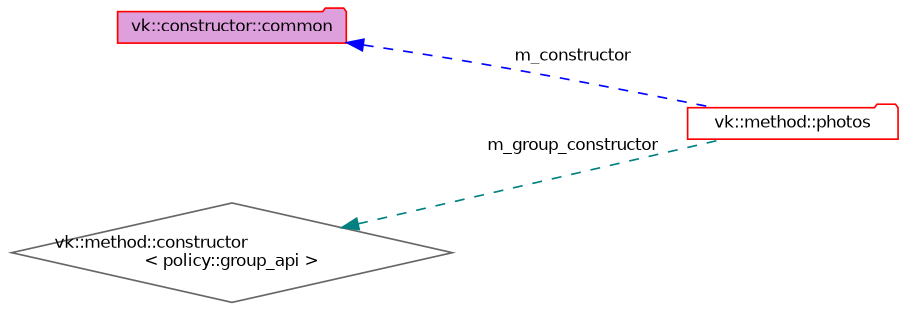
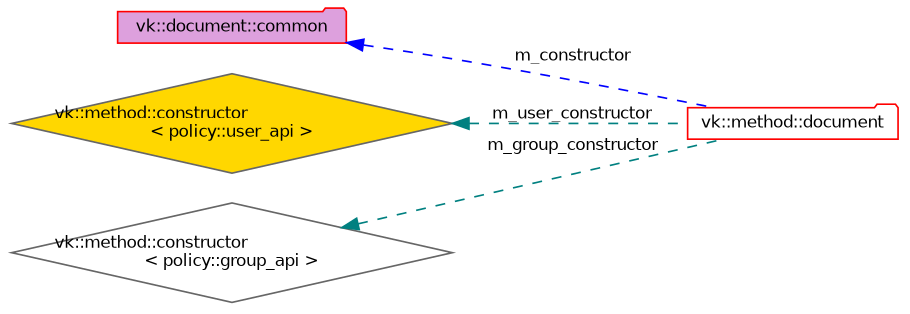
node "vk::constructor::common": label "vk::constructor::common" -> "vk::document::common"
node "vk::method::constructor < policy::user_api >": added
node "vk::method::photos": label "vk::method::photos" -> "vk::method::document"
